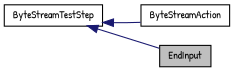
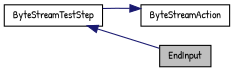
edge "ByteStreamAction" -> "ByteStreamTestStep": reversed
